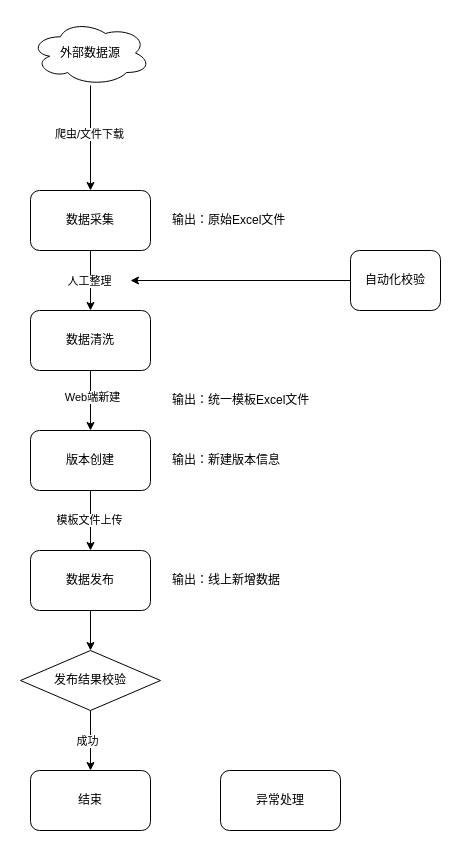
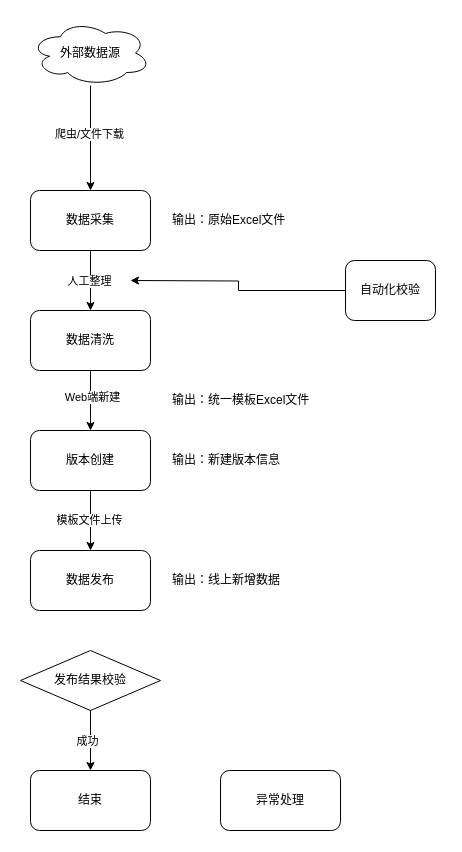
node "自动化校验": moved (396, 281) -> (391, 291)
edge "数据发布" -> "发布结果校验": removed
